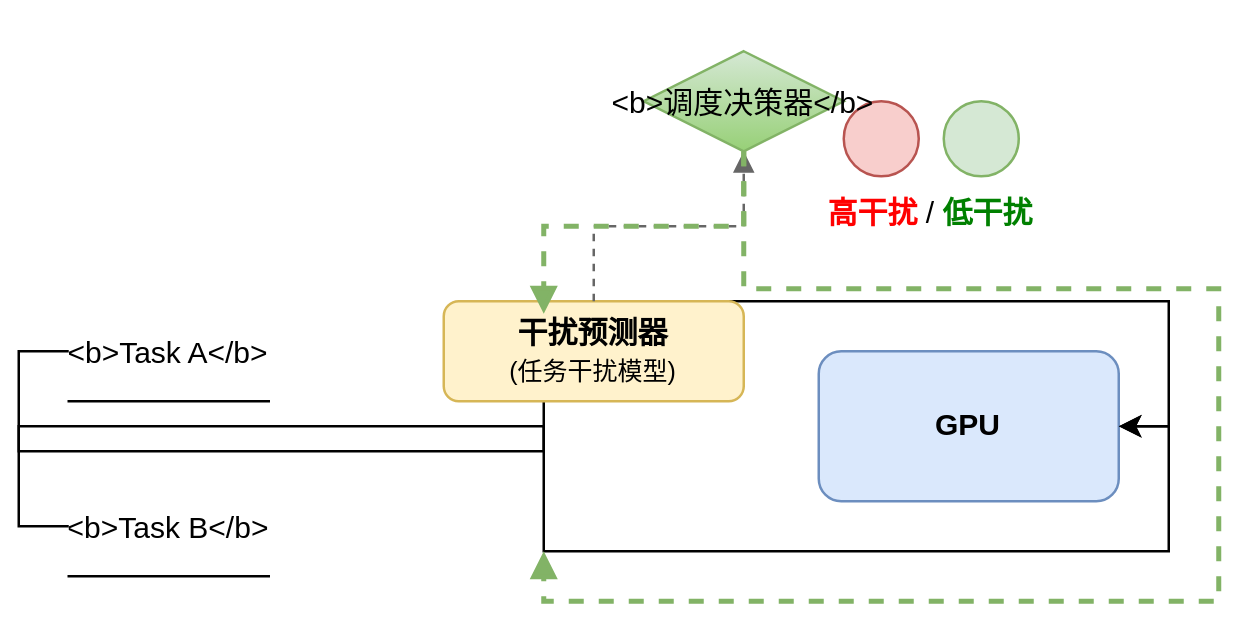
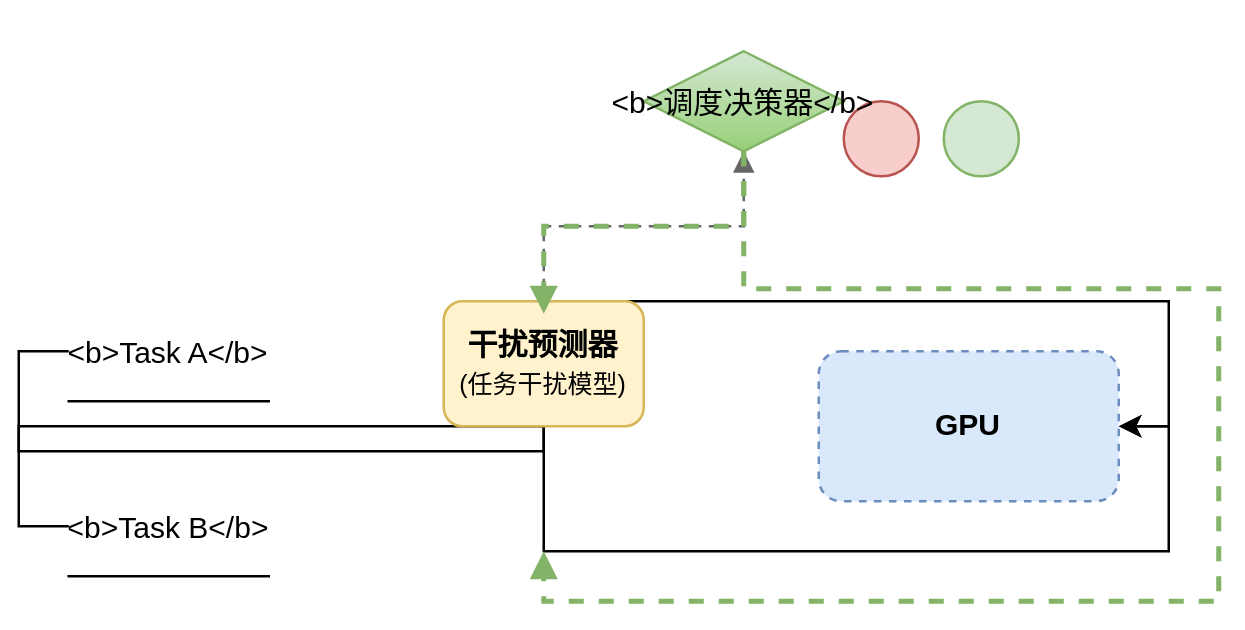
node "高干扰 / 低干扰": removed
node "干扰预测器 (任务干扰模型)": size 300x100 -> 200x125
node "GPU": style solid -> dashed
